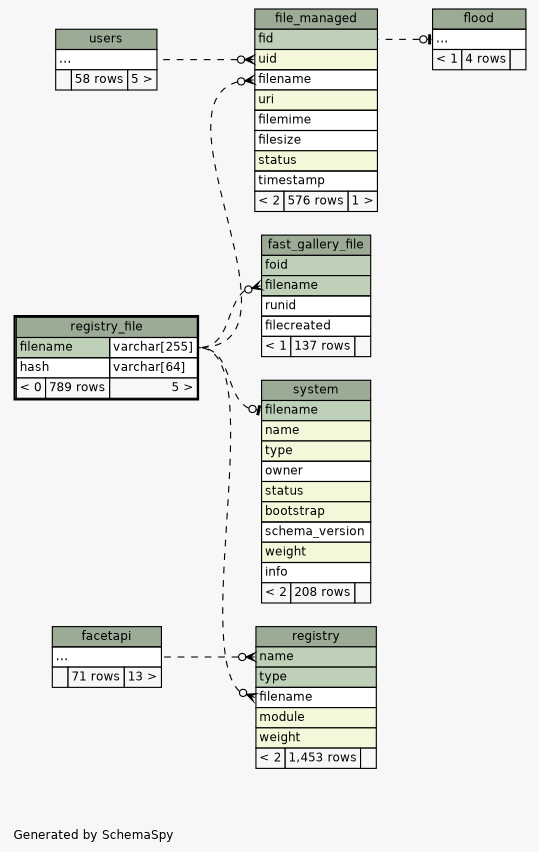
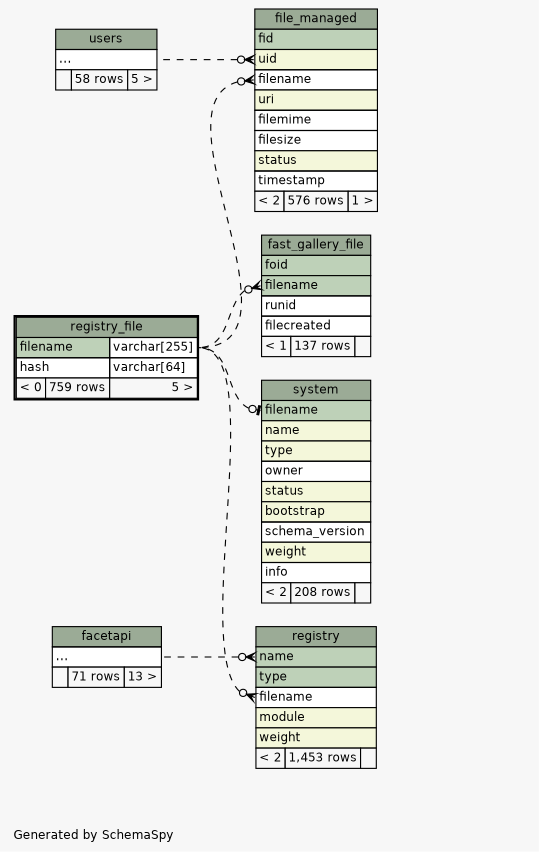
node "flood": removed
node "registry_file": text "789 rows" -> "759 rows"
